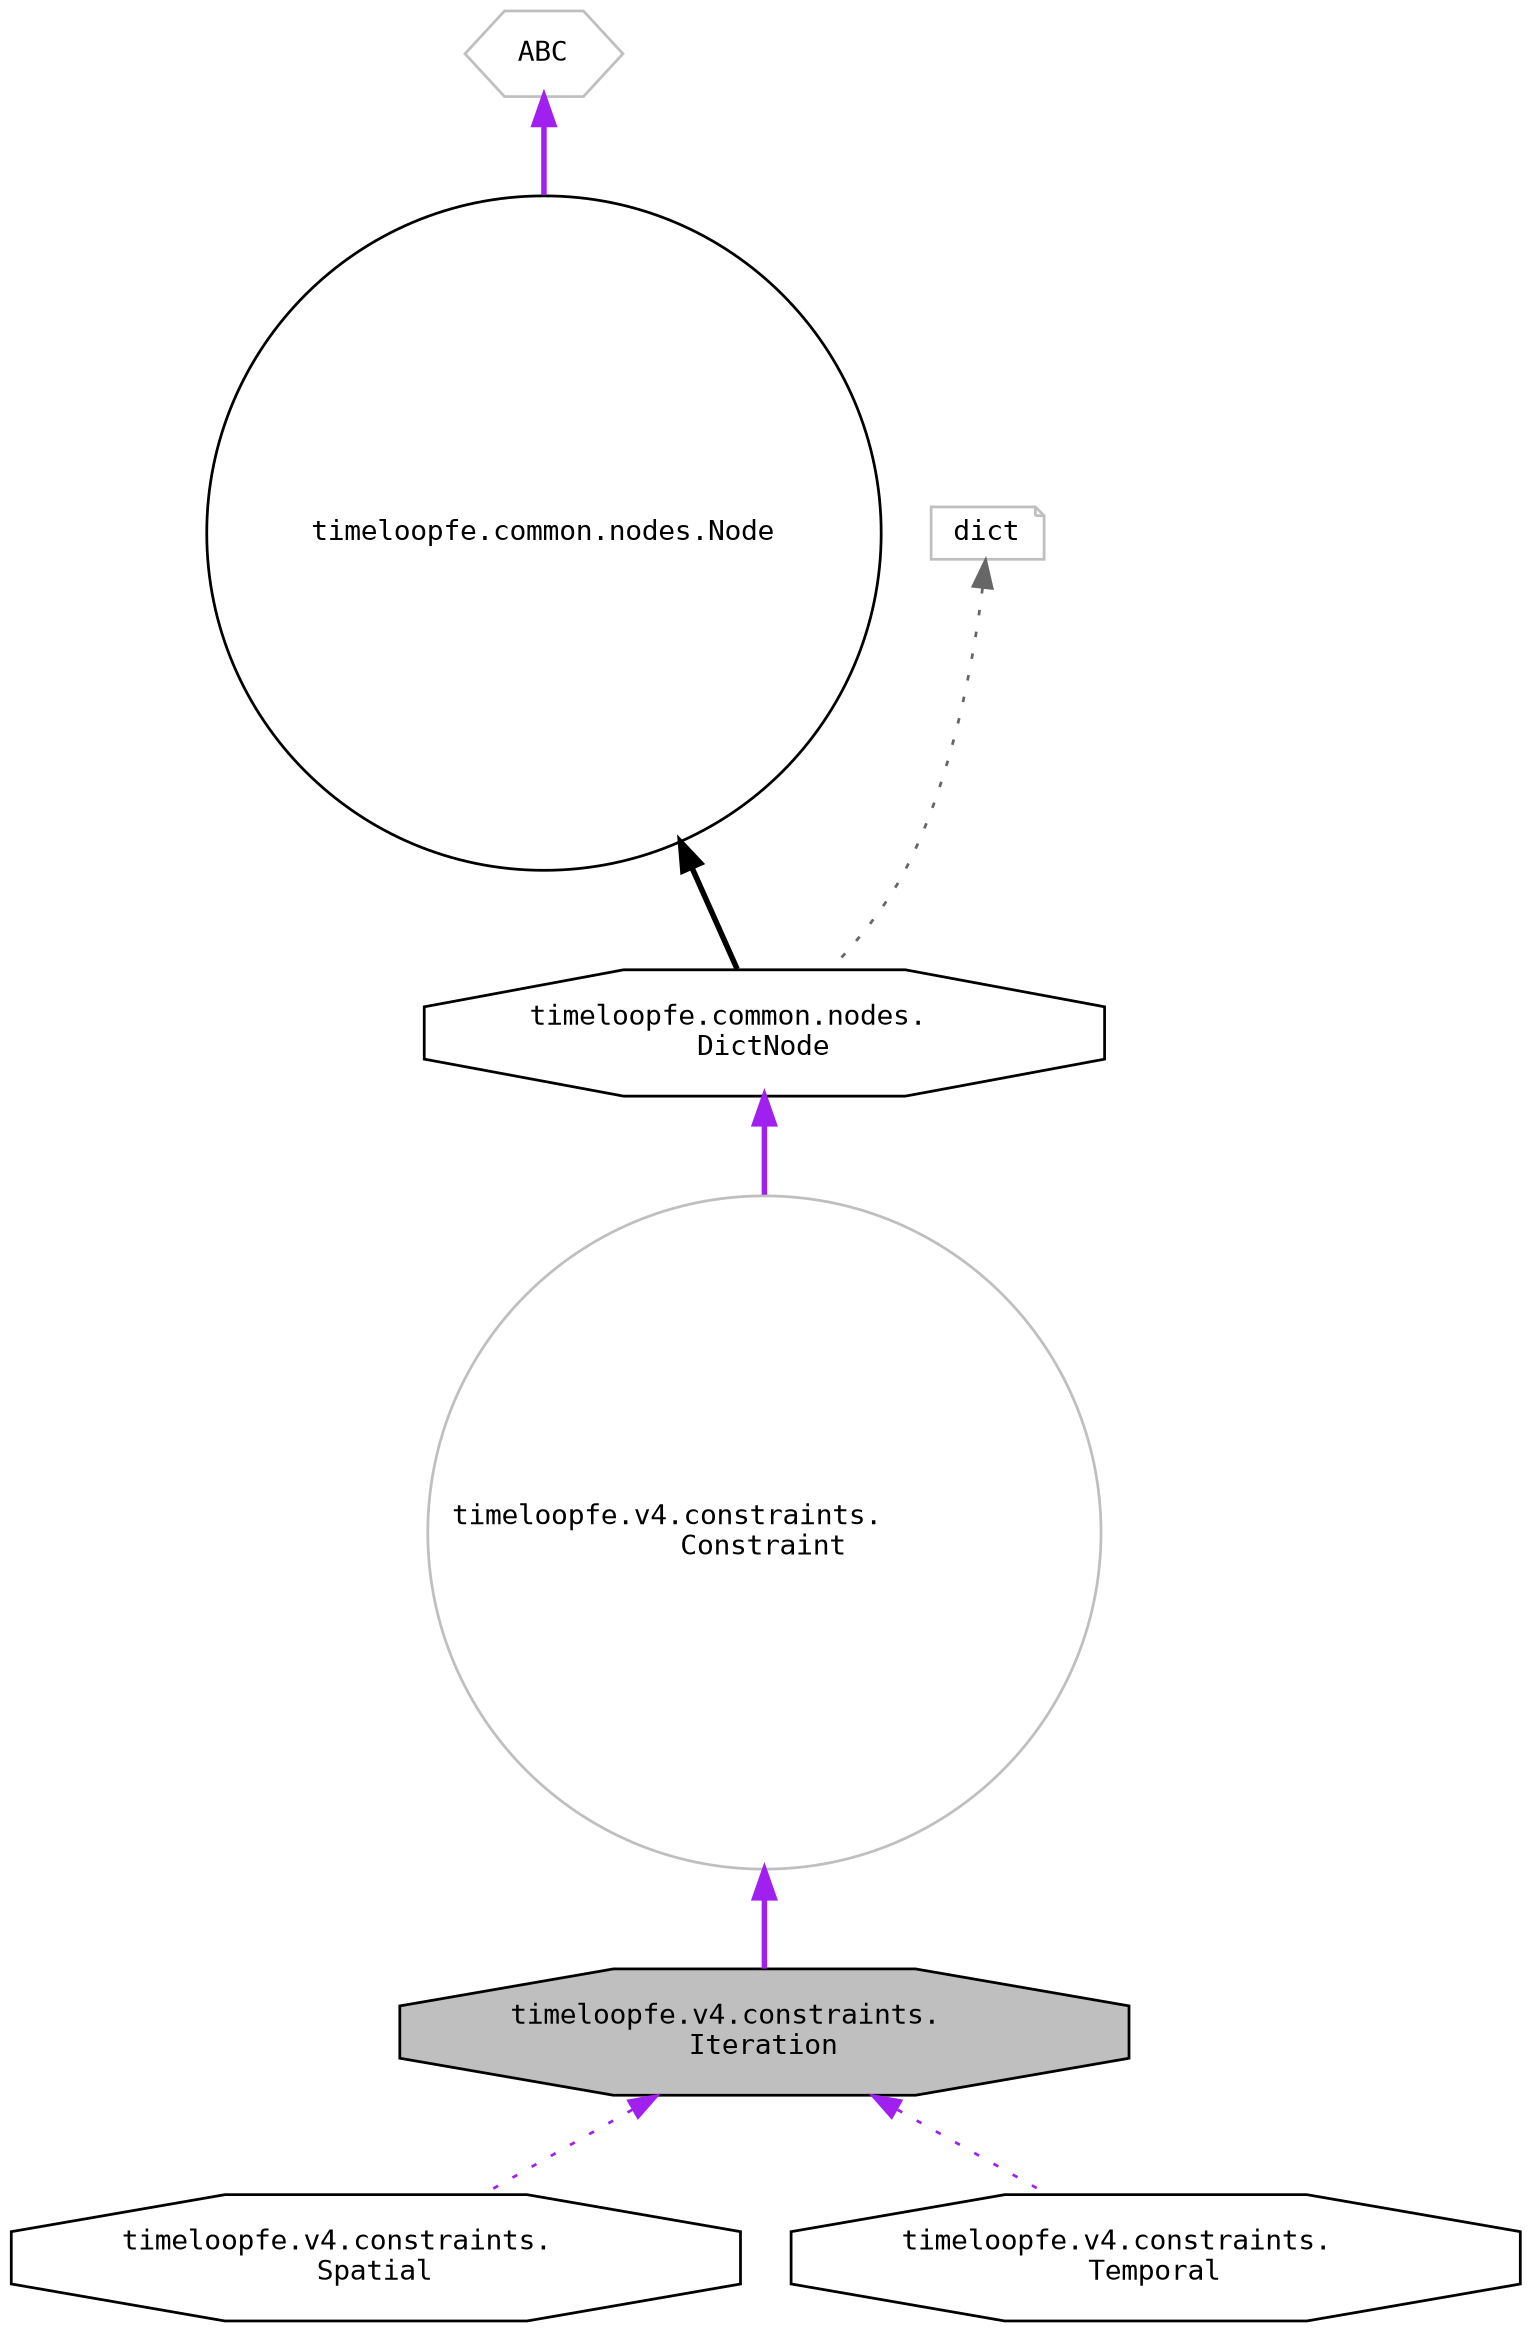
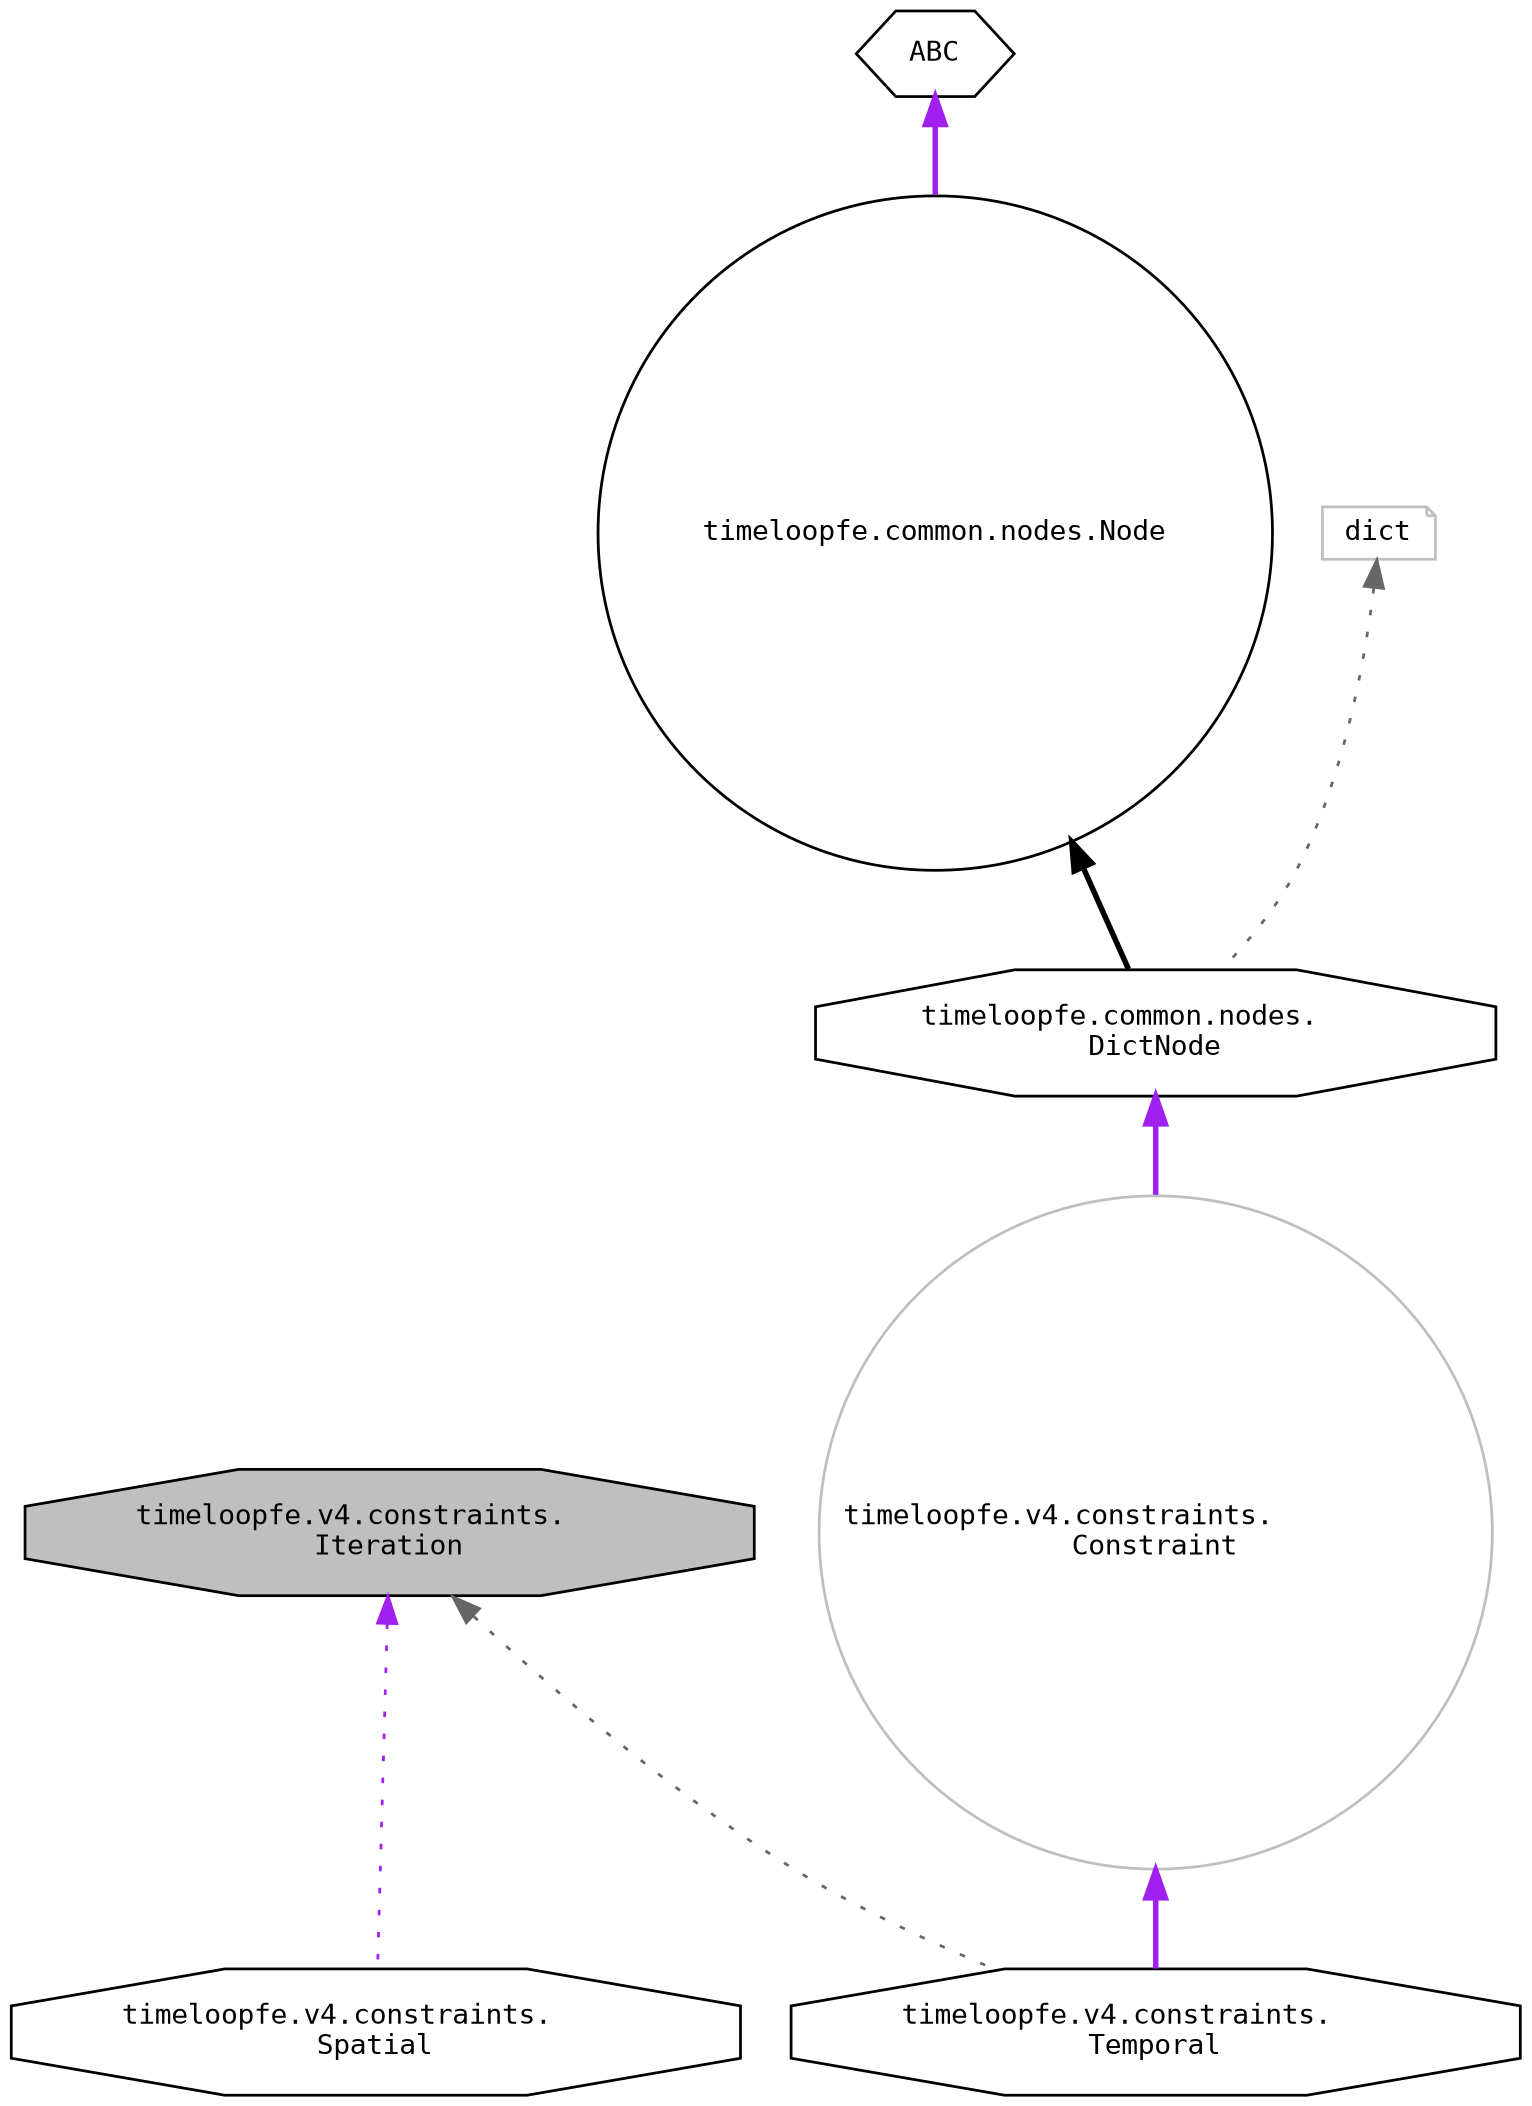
node "ABC": color grey75 -> black
edge "timeloopfe.v4.constraints. Iteration" -> "timeloopfe.v4.constraints. Constraint": now "timeloopfe.v4.constraints. Temporal" -> "timeloopfe.v4.constraints. Constraint"
edge "timeloopfe.v4.constraints. Temporal" -> "timeloopfe.v4.constraints. Iteration": color purple -> gray40
